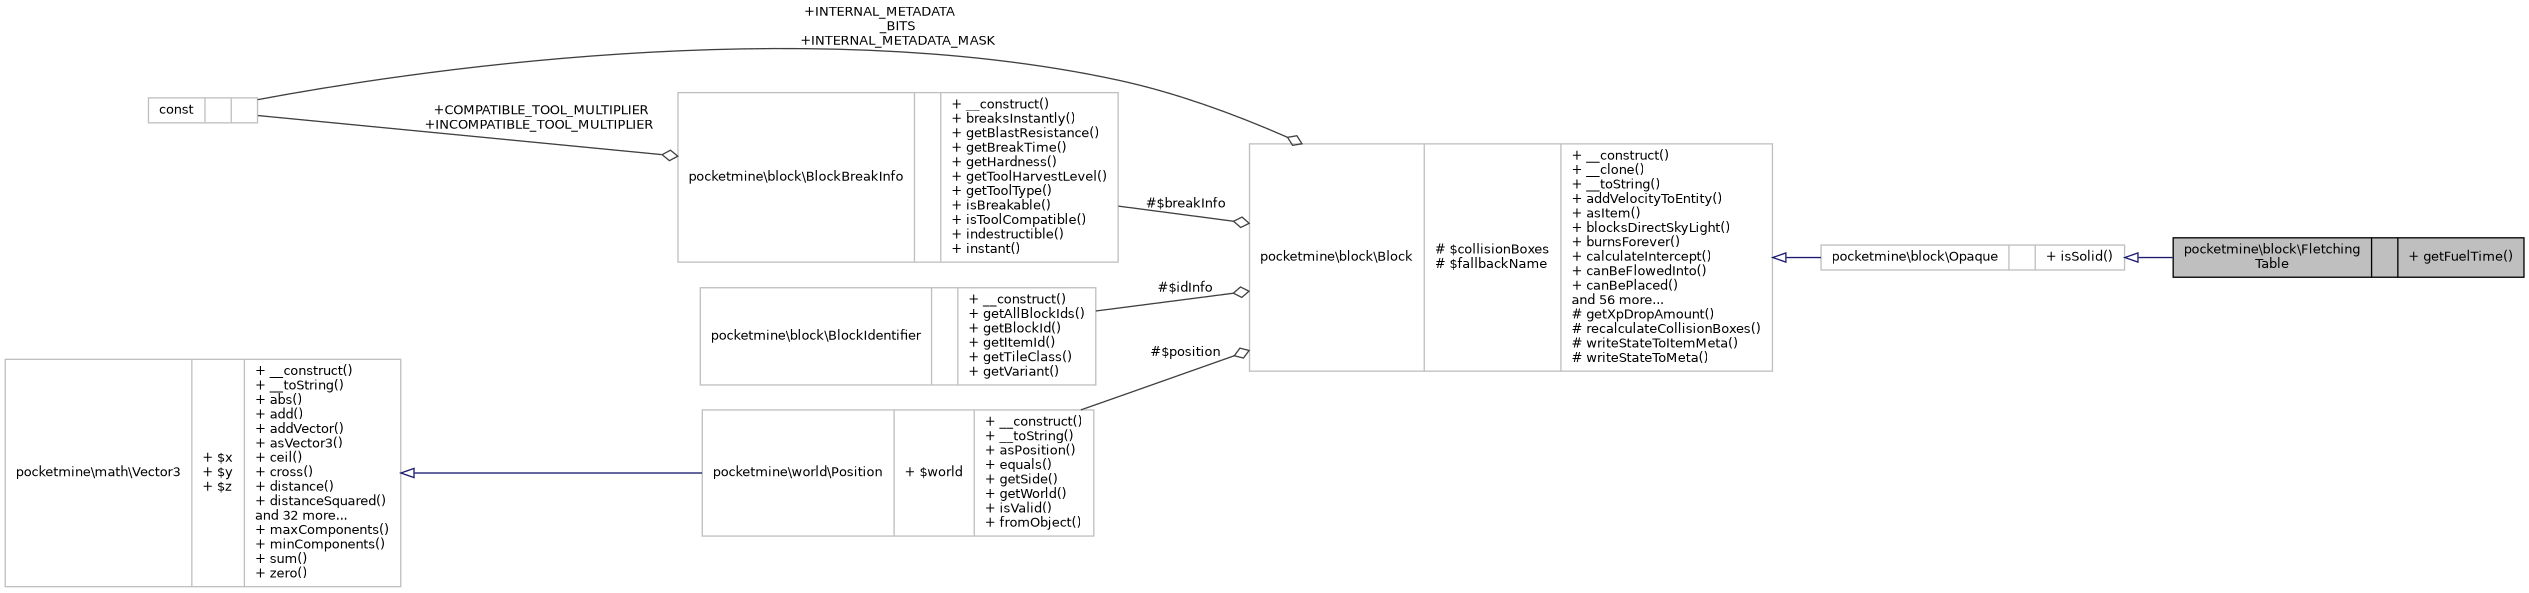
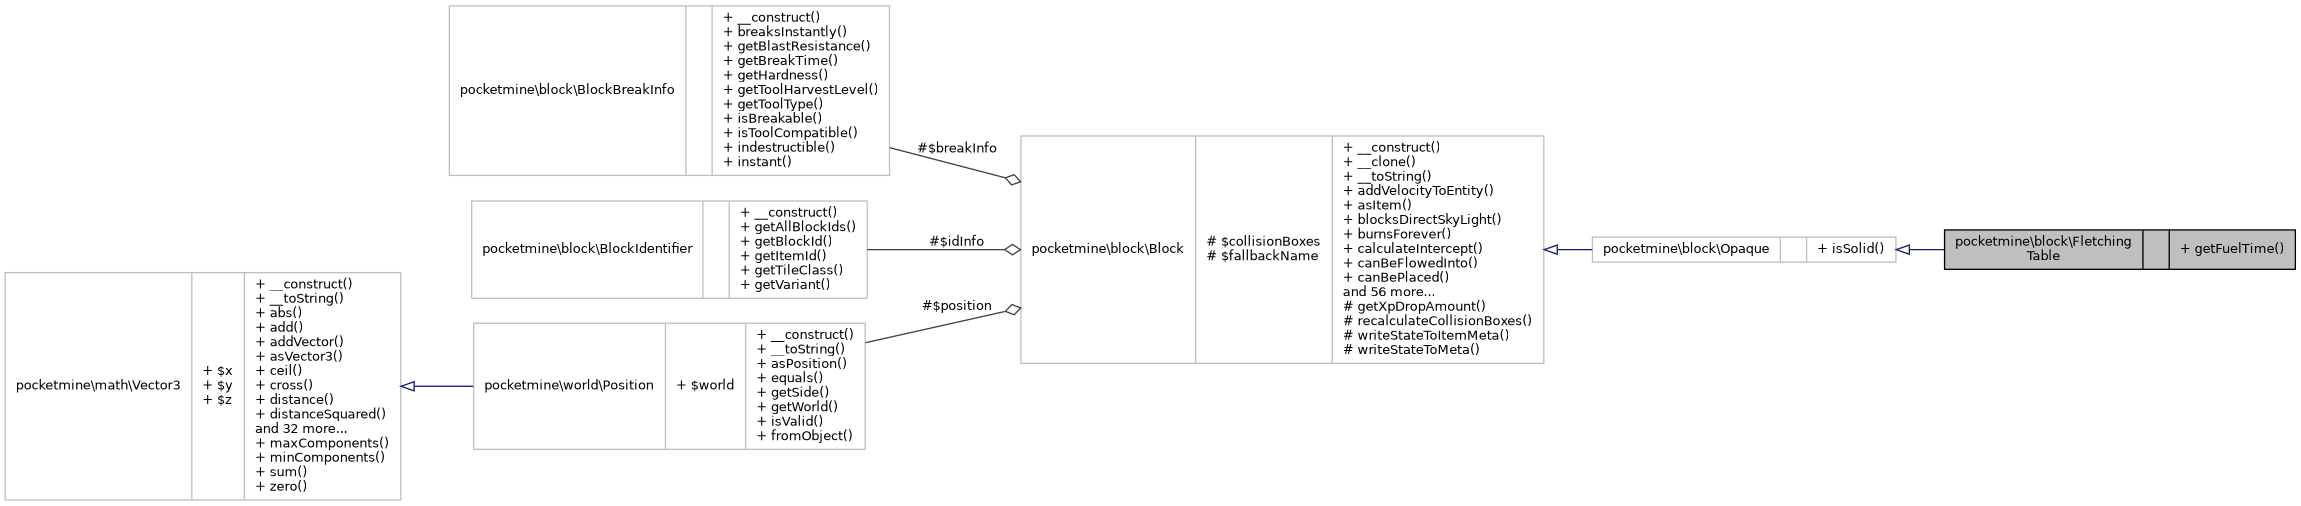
node "const": removed
